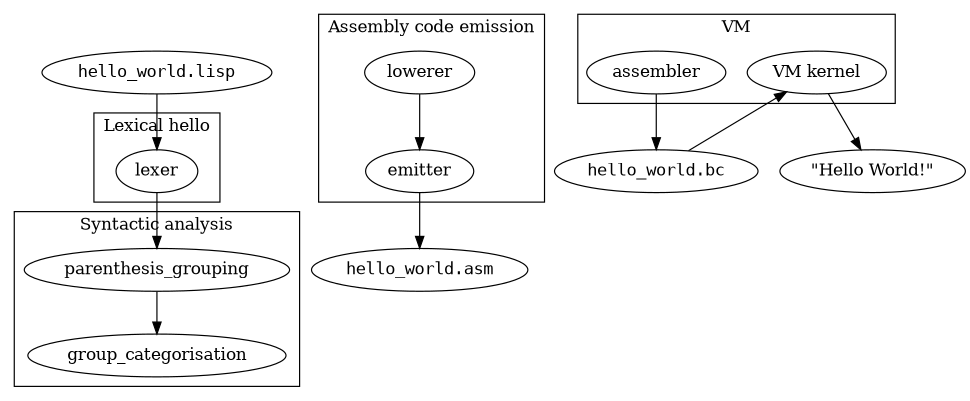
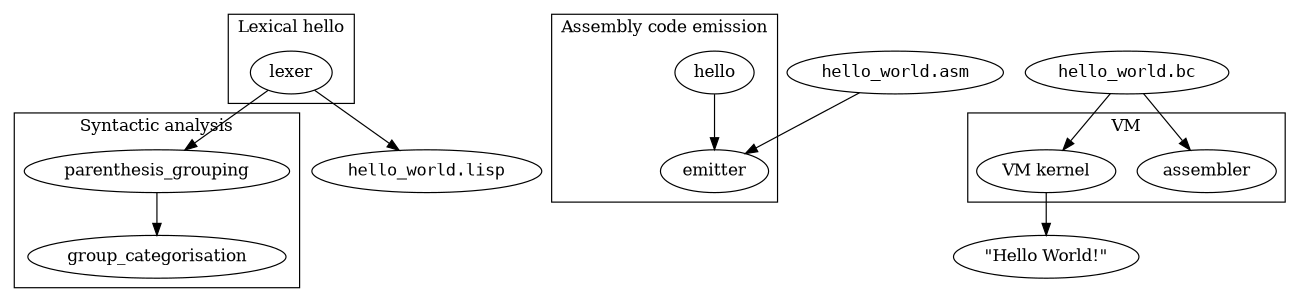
node "lowerer": label "lowerer" -> "hello"
edge "assembler" -> "hello_world.bc": reversed
edge "hello_world.lisp" -> "lexer": reversed
edge "emitter" -> "hello_world.asm": reversed
